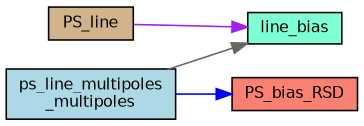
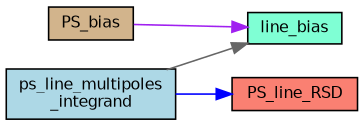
node "PS_line": label "PS_line" -> "PS_bias"
node "ps_line_multipoles _multipoles": label "ps_line_multipoles _multipoles" -> "ps_line_multipoles _integrand"
node "PS_bias_RSD": label "PS_bias_RSD" -> "PS_line_RSD"
